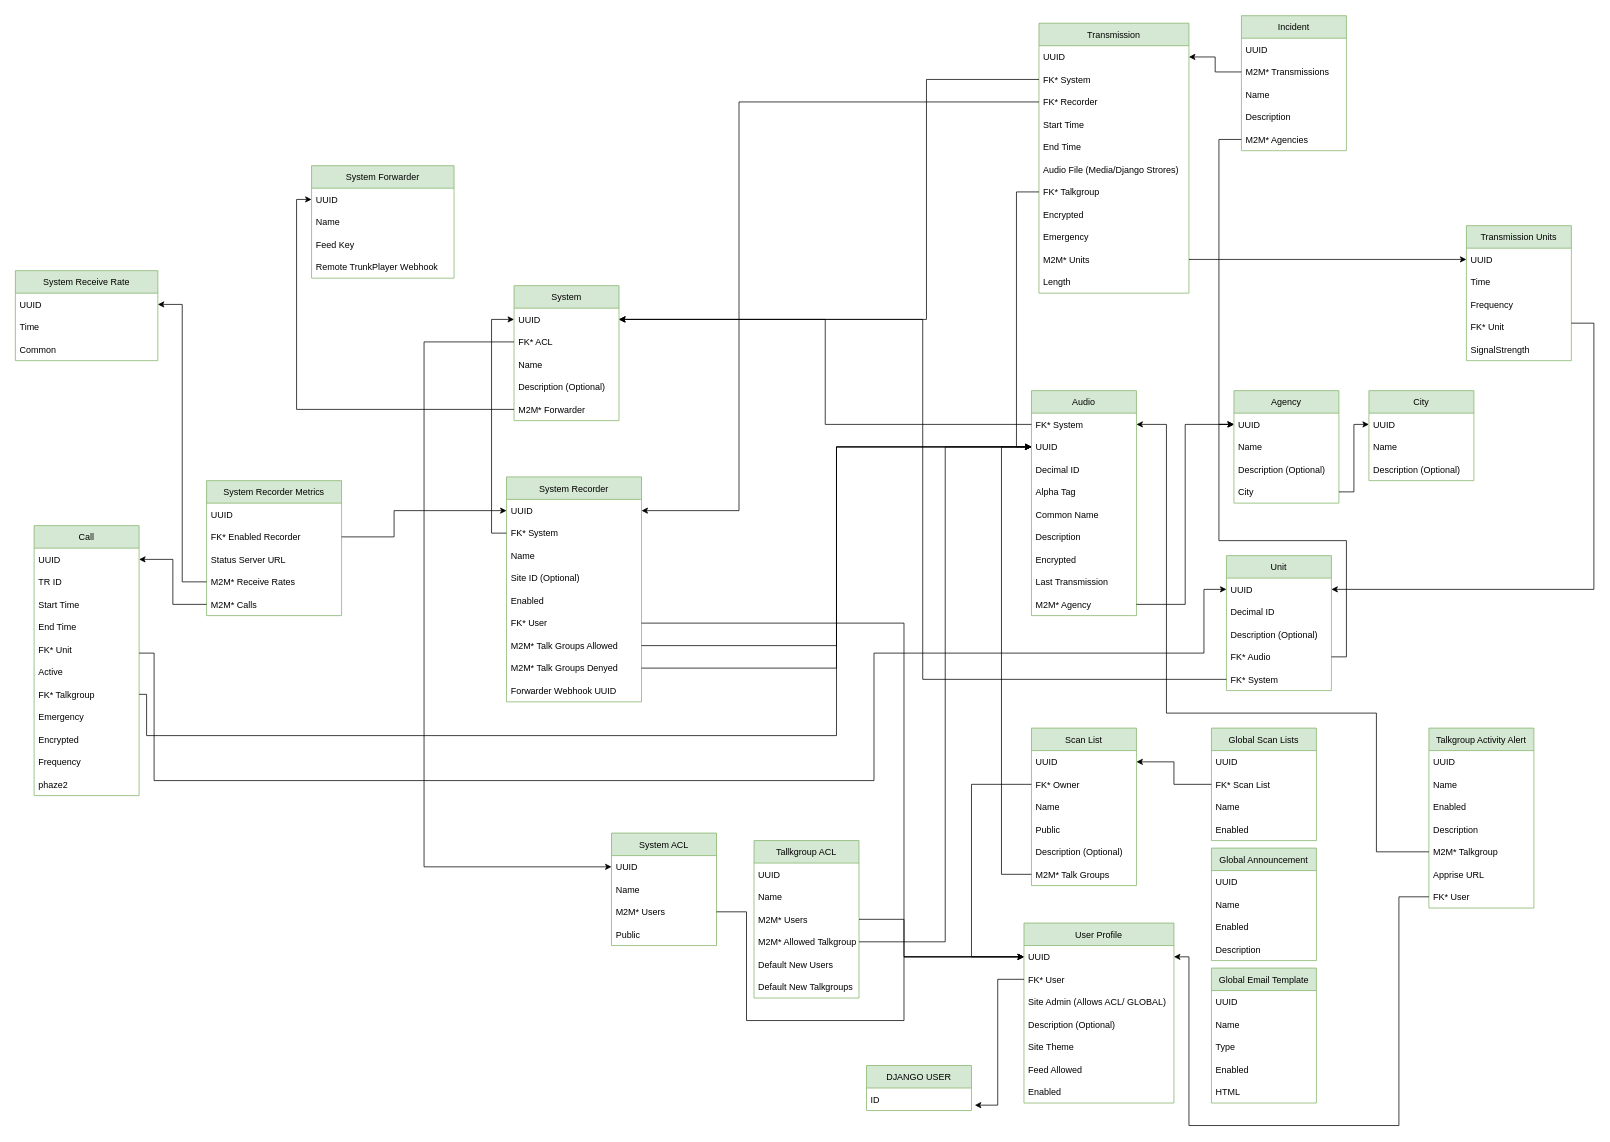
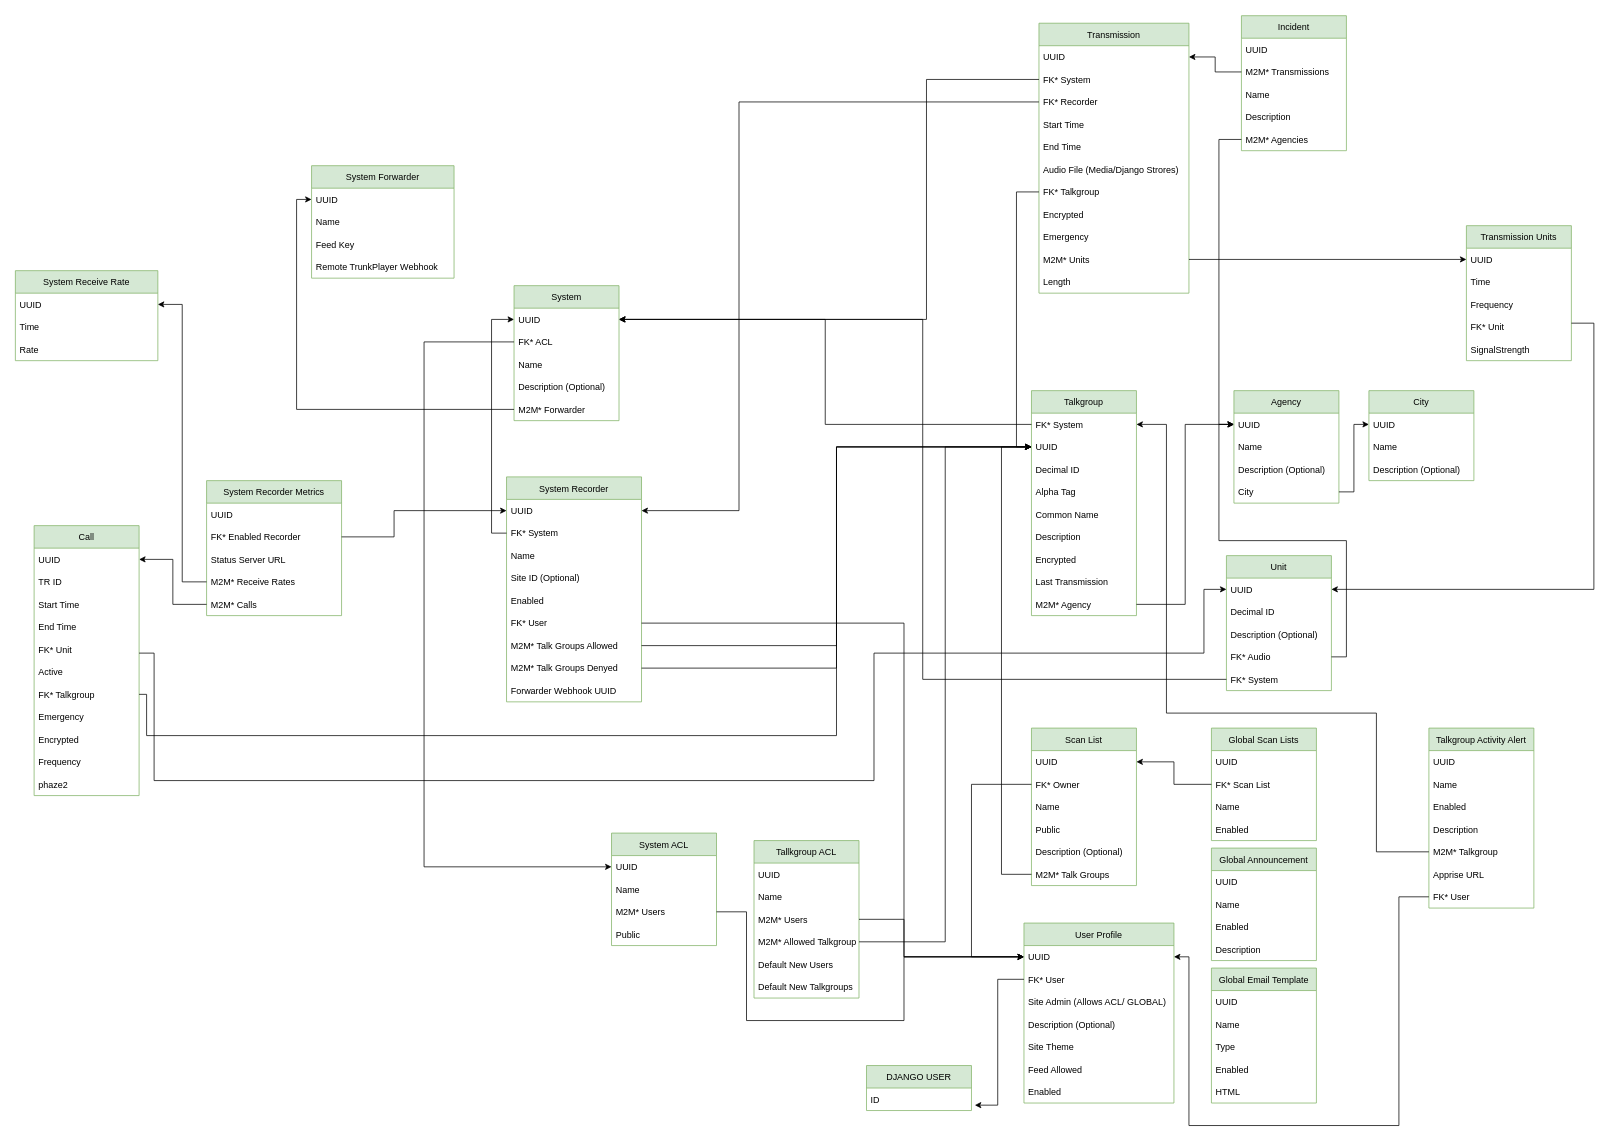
node "Common": label "Common" -> "Rate"
node "Audio": label "Audio" -> "Talkgroup"
